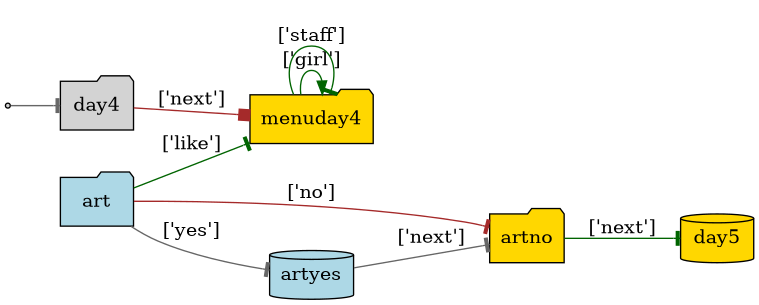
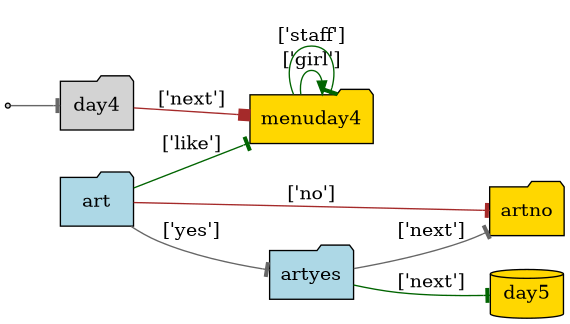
edge "artno" -> "day5": now "artyes" -> "day5"
node "artyes": shape cylinder -> folder
